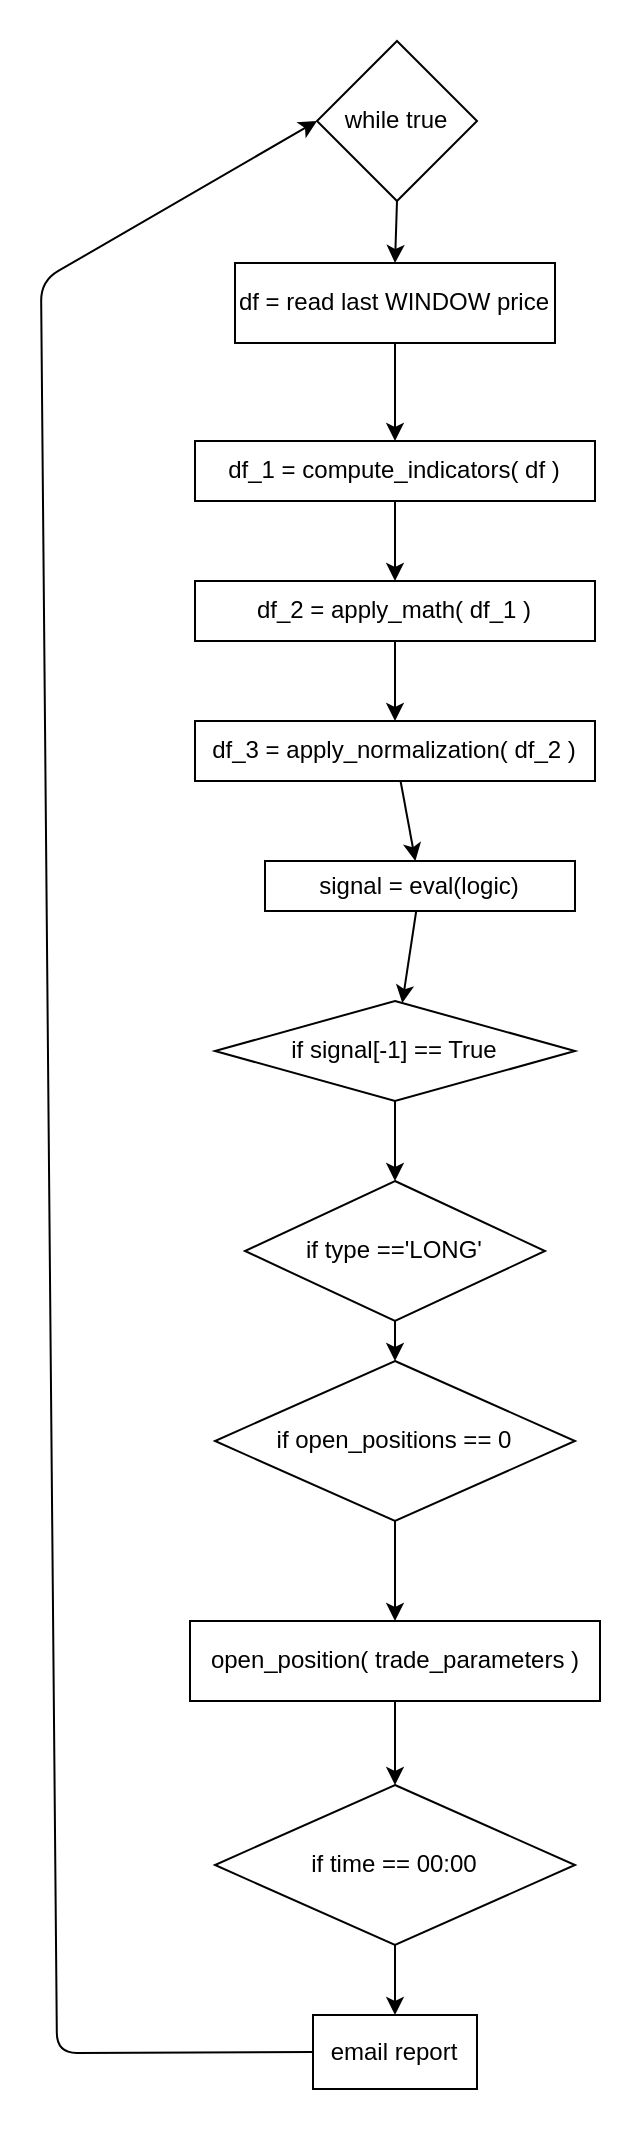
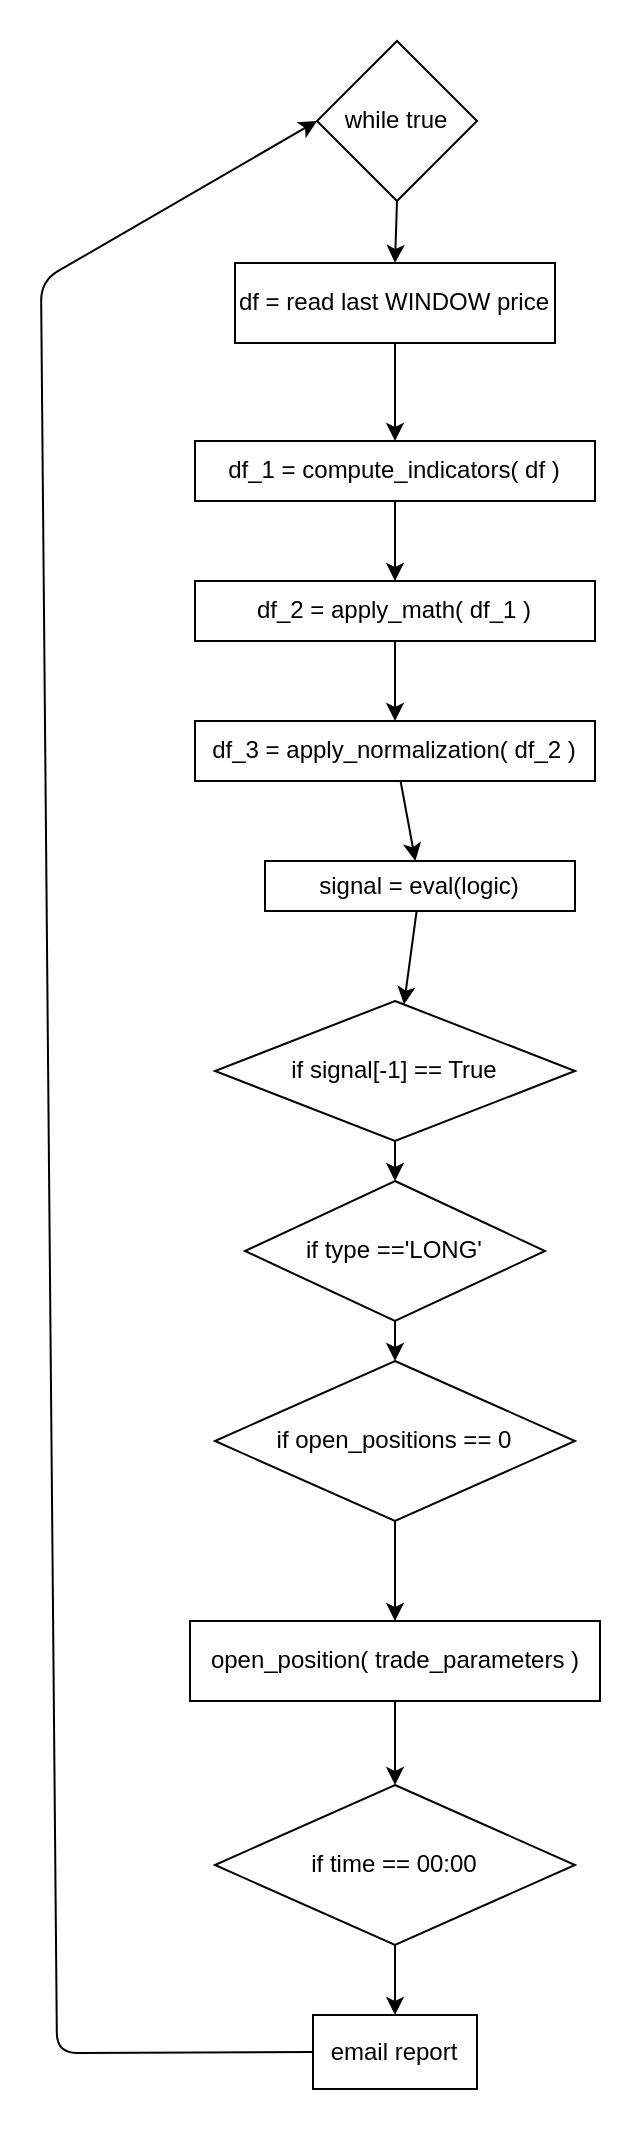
node "if signal[-1] == True": size 360x100 -> 360x140
